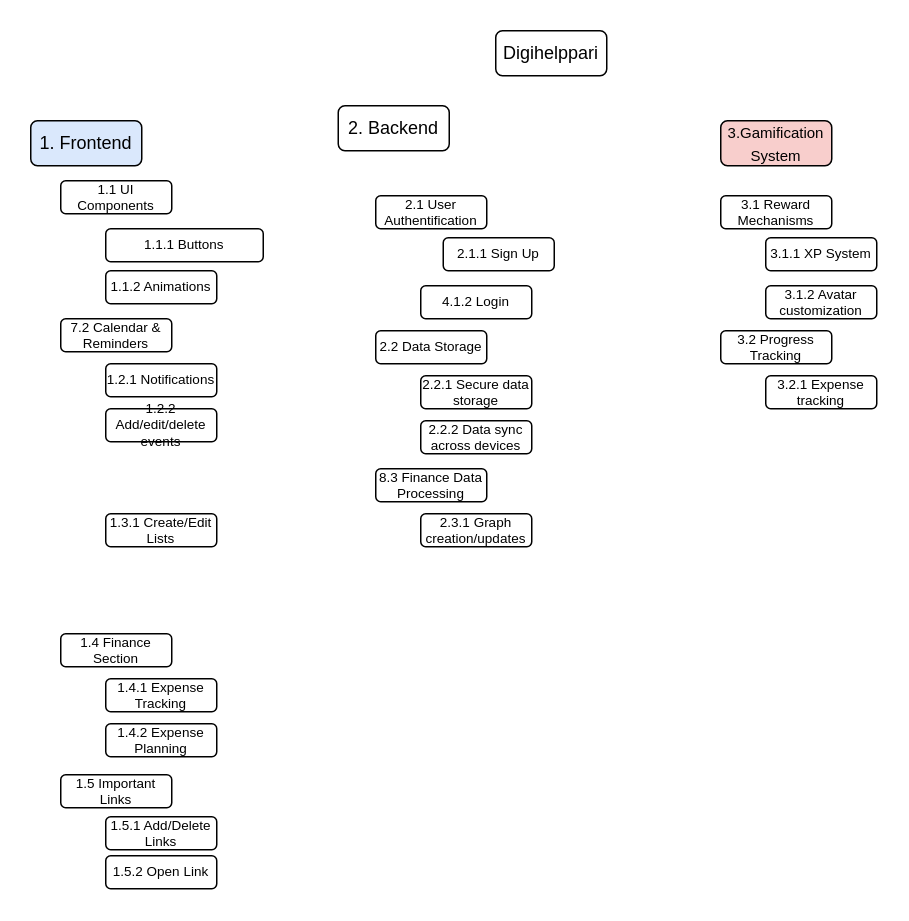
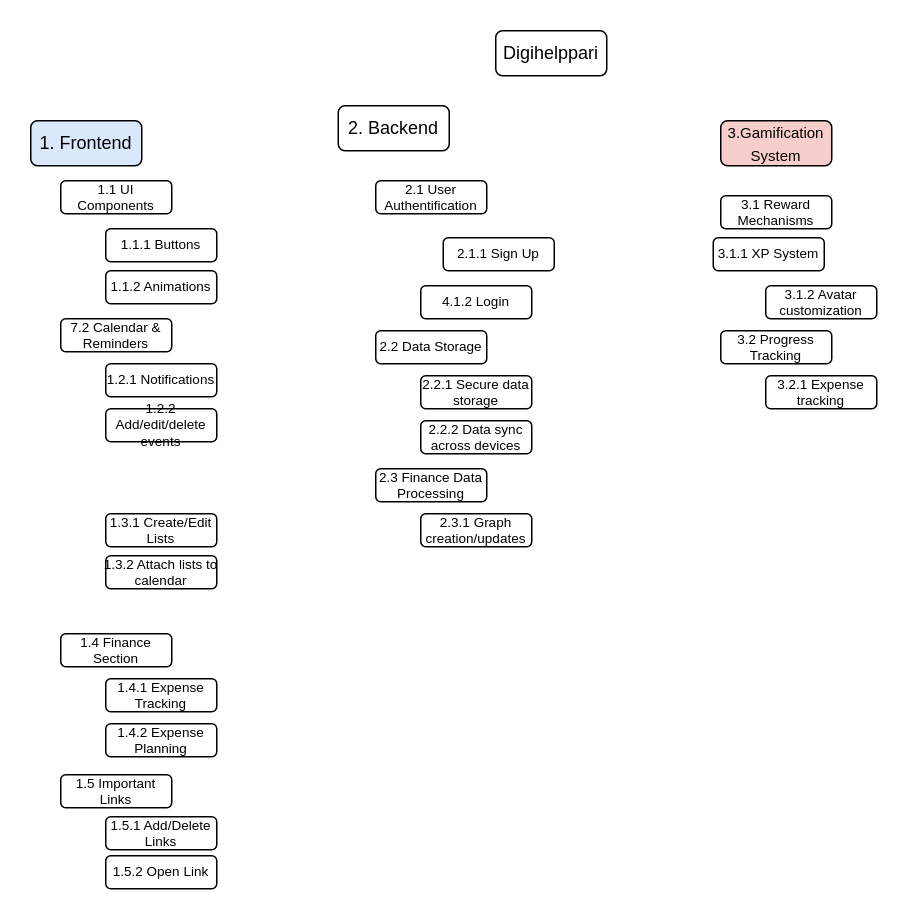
node "2.1 User Authentification": moved (431, 212) -> (431, 197)
node "1.1.1 Buttons": size 158x33 -> 111x33
node "3.1.1 XP System": moved (821, 254) -> (769, 254)
node "8.3 Finance Data Processing": label "8.3 Finance Data Processing" -> "2.3 Finance Data Processing"
node "1.3.2 Attach lists to calendar": added
